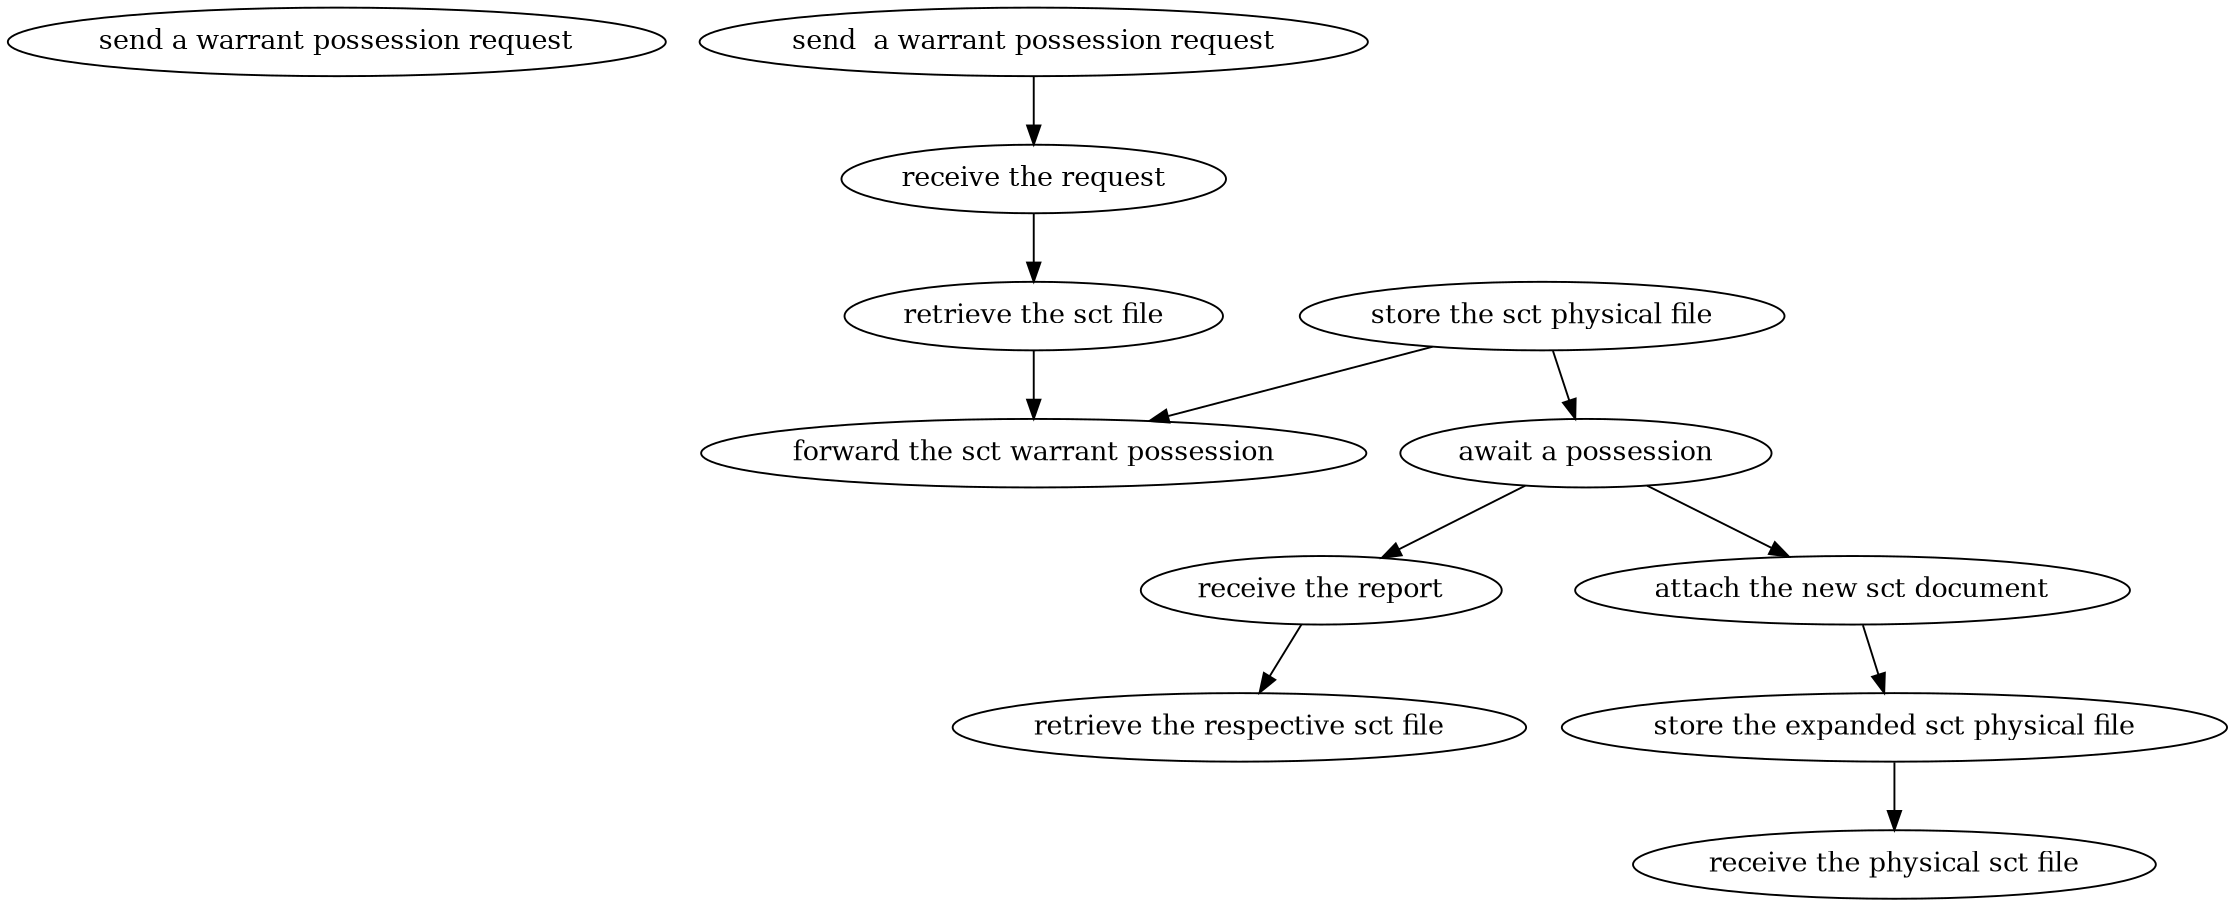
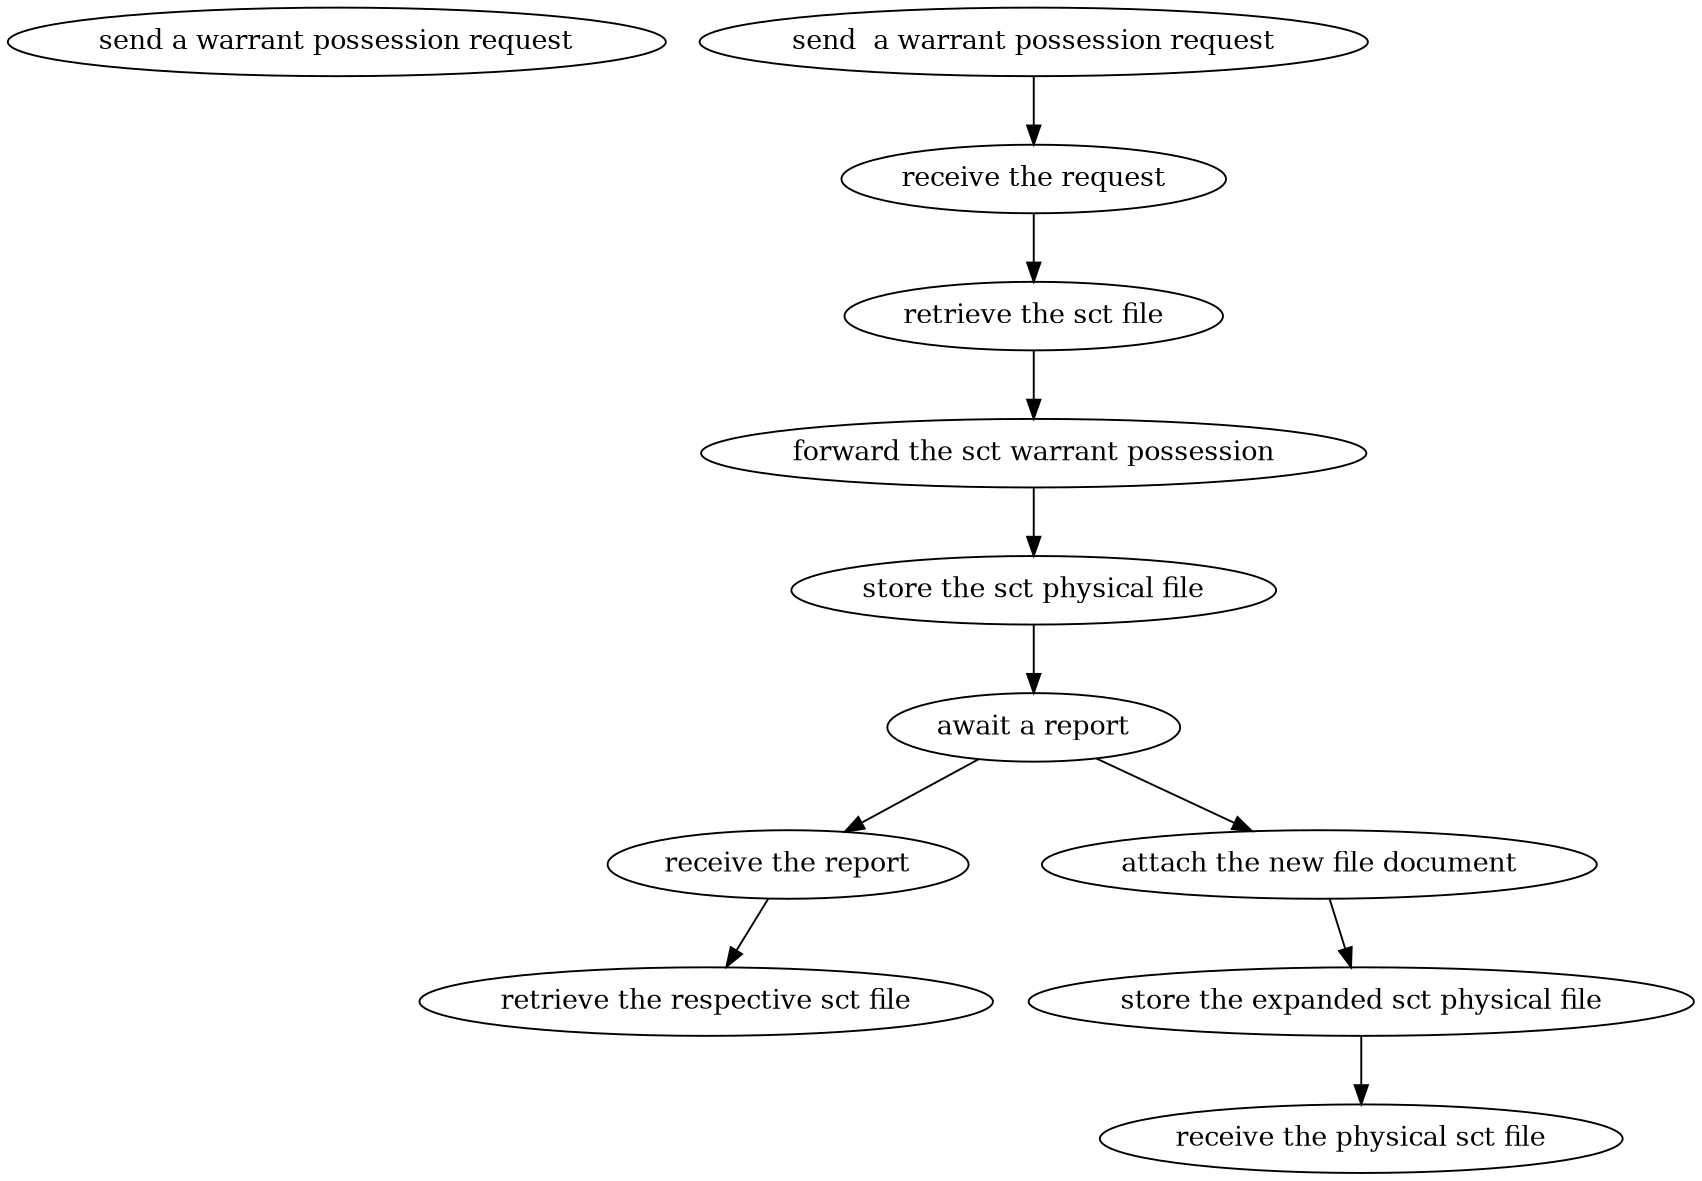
edge "store the sct physical file" -> "forward the sct warrant possession": reversed
node "await a possession": label "await a possession" -> "await a report"
node "attach the new sct document": label "attach the new sct document" -> "attach the new file document"
